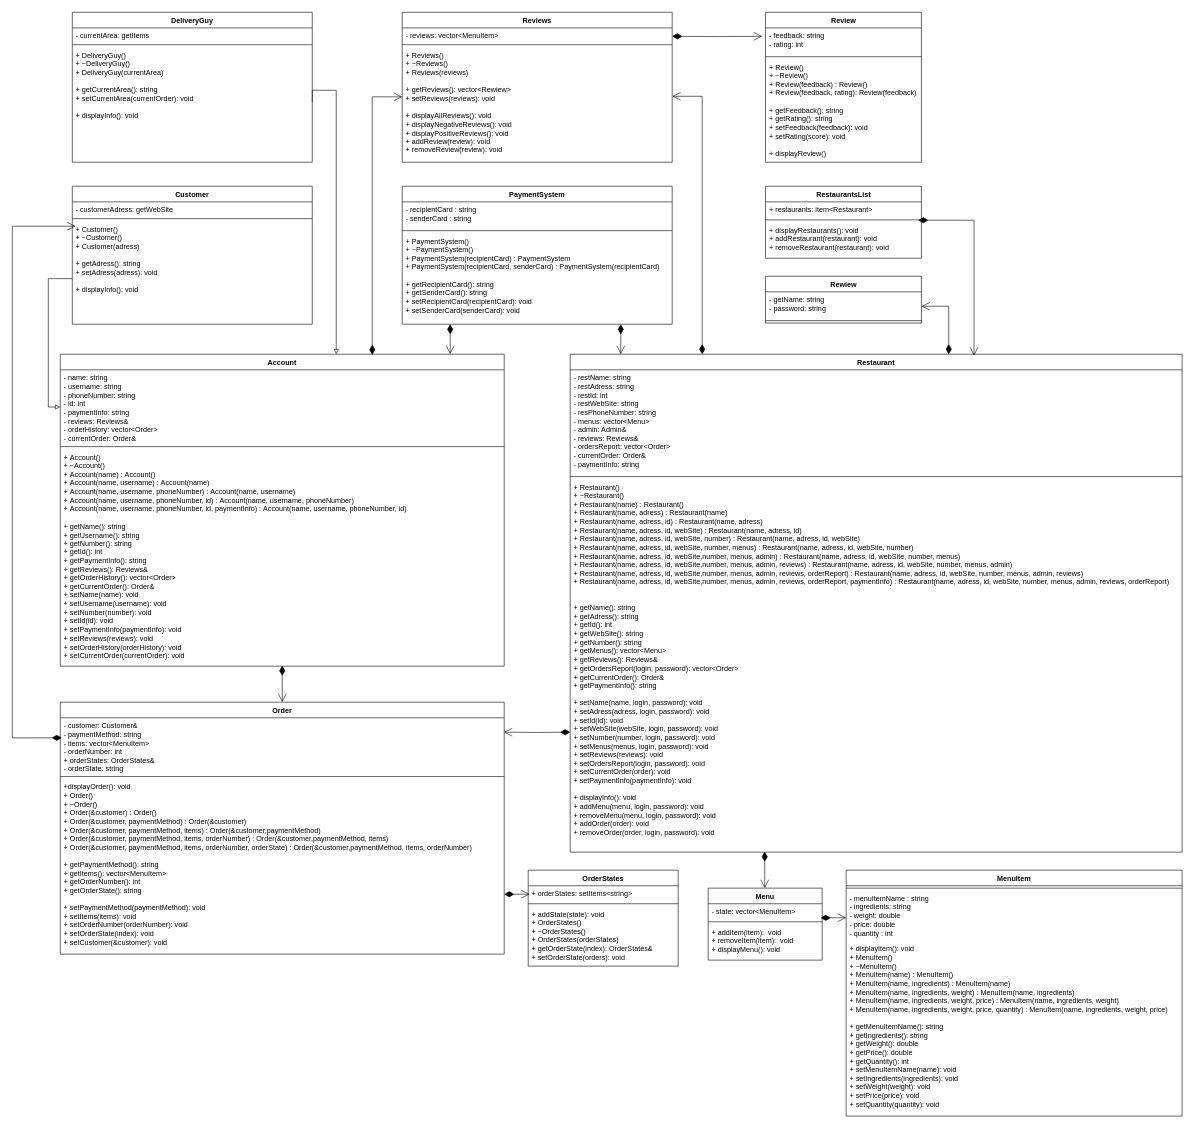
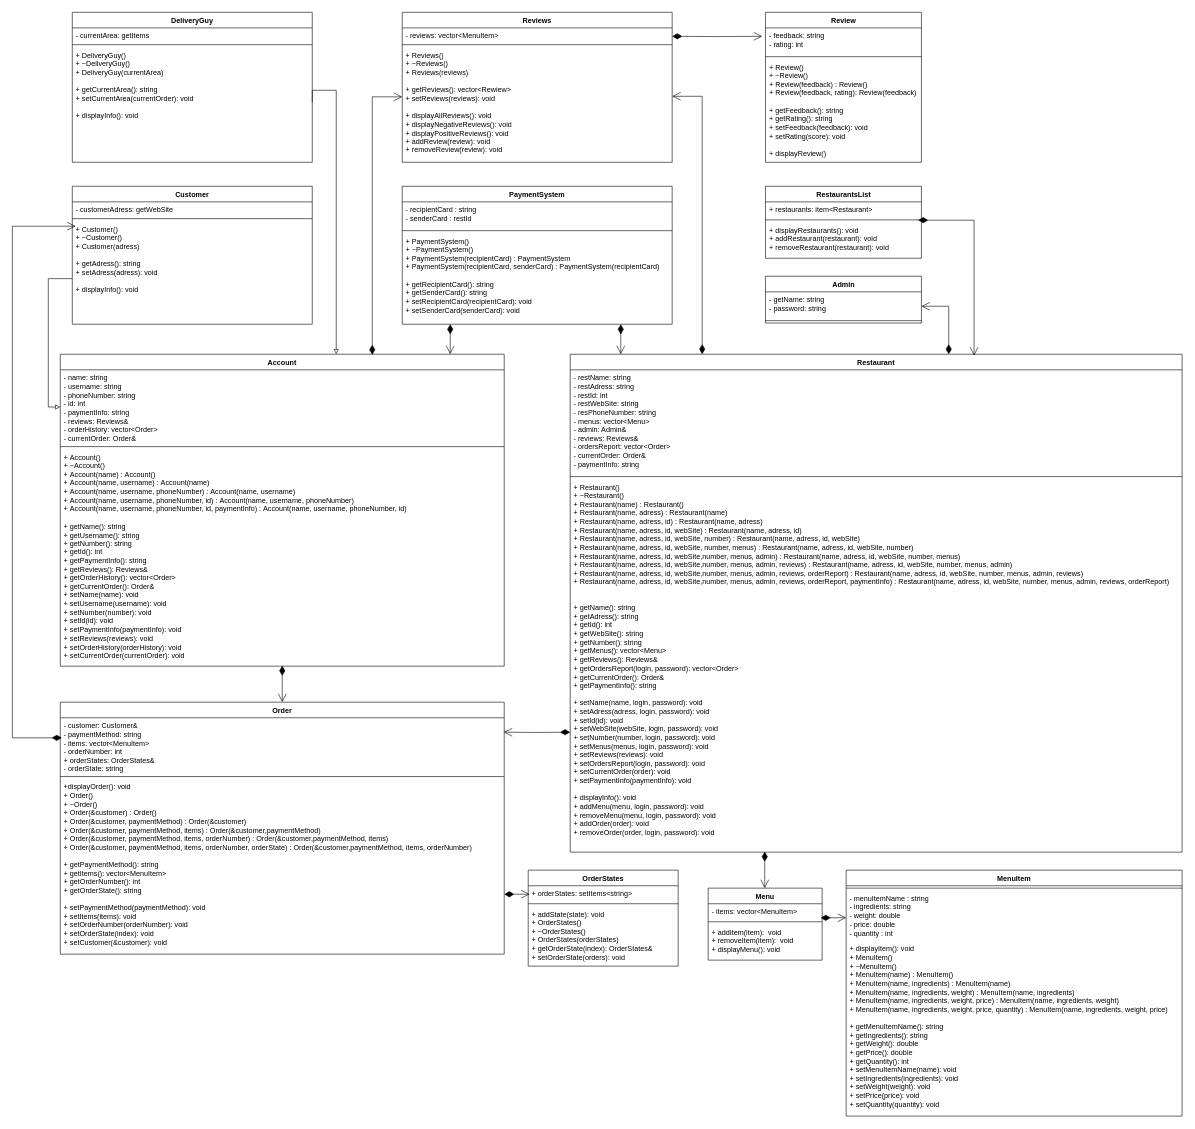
node "- recipientCard : string - senderCard : string": label "- recipientCard : string - senderCard : string" -> "- recipientCard : string - senderCard : restId"
node "Rewiew": label "Rewiew" -> "Admin"
node "- state: vector<MenuItem>": label "- state: vector<MenuItem>" -> "- items: vector<MenuItem>"
